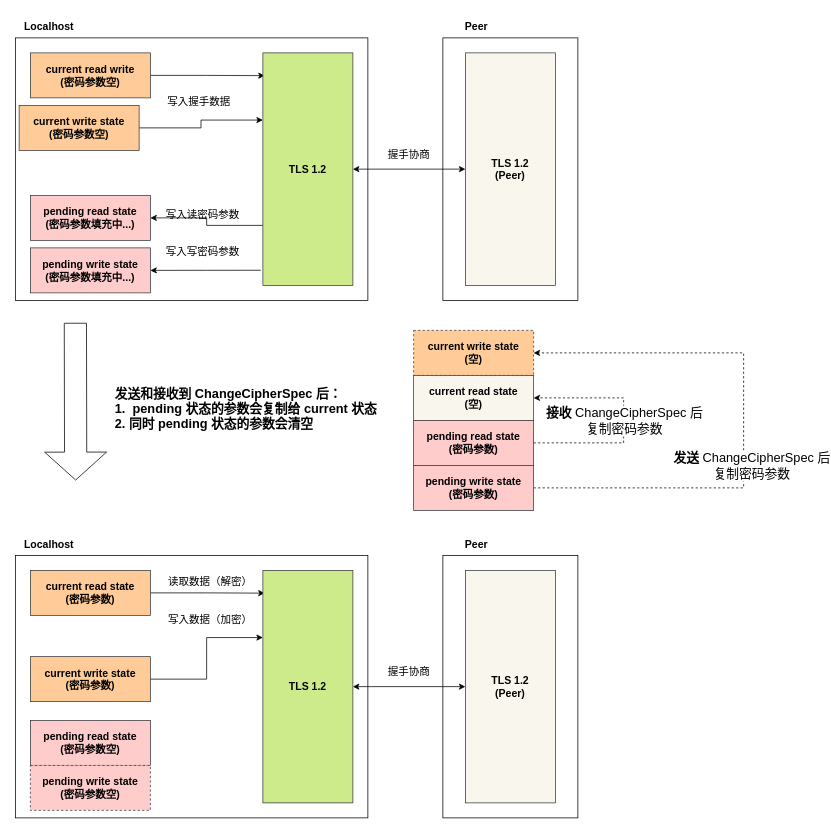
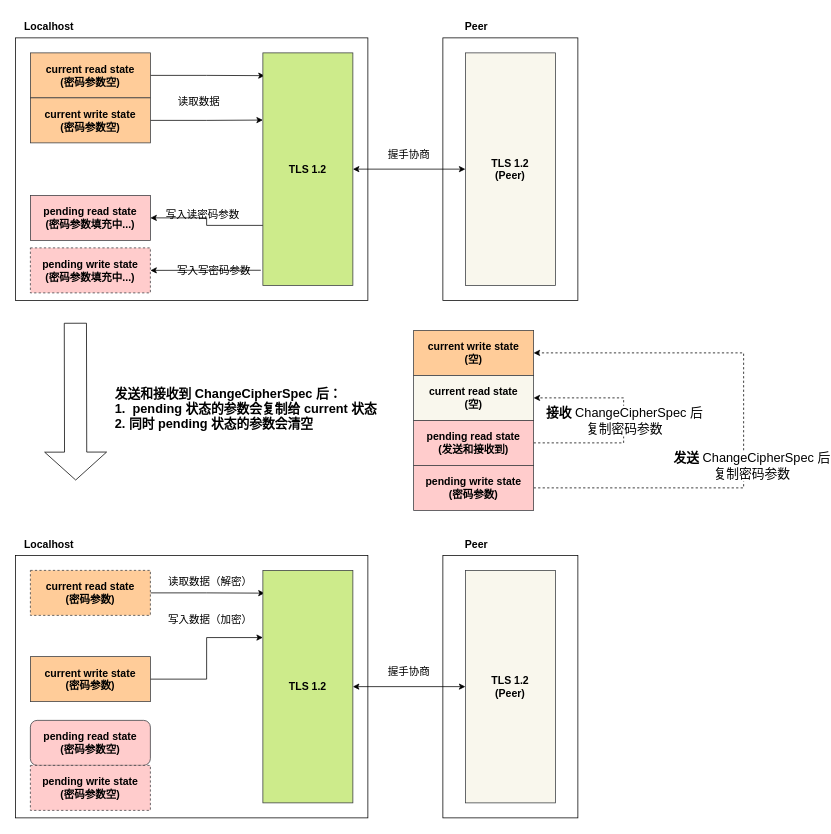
node "current read write(密码参数空)": label "current read write(密码参数空)" -> "current read state(密码参数空)"
node "写入握手数据": label "写入握手数据" -> "读取数据"
node "current write state(密码参数空)": moved (79, 128) -> (90, 120)
node "写入写密码参数": moved (203, 252) -> (214, 270)
node "pending write state(密码参数填充中...)": style solid -> dashed
node "current write state(空)": style dashed -> solid
node "pending read state(密码参数)": label "pending read state(密码参数)" -> "pending read state(发送和接收到)"
node "current read state(密码参数)": style solid -> dashed
node "pending read state(密码参数空)": shape rectangle -> rounded rectangle
